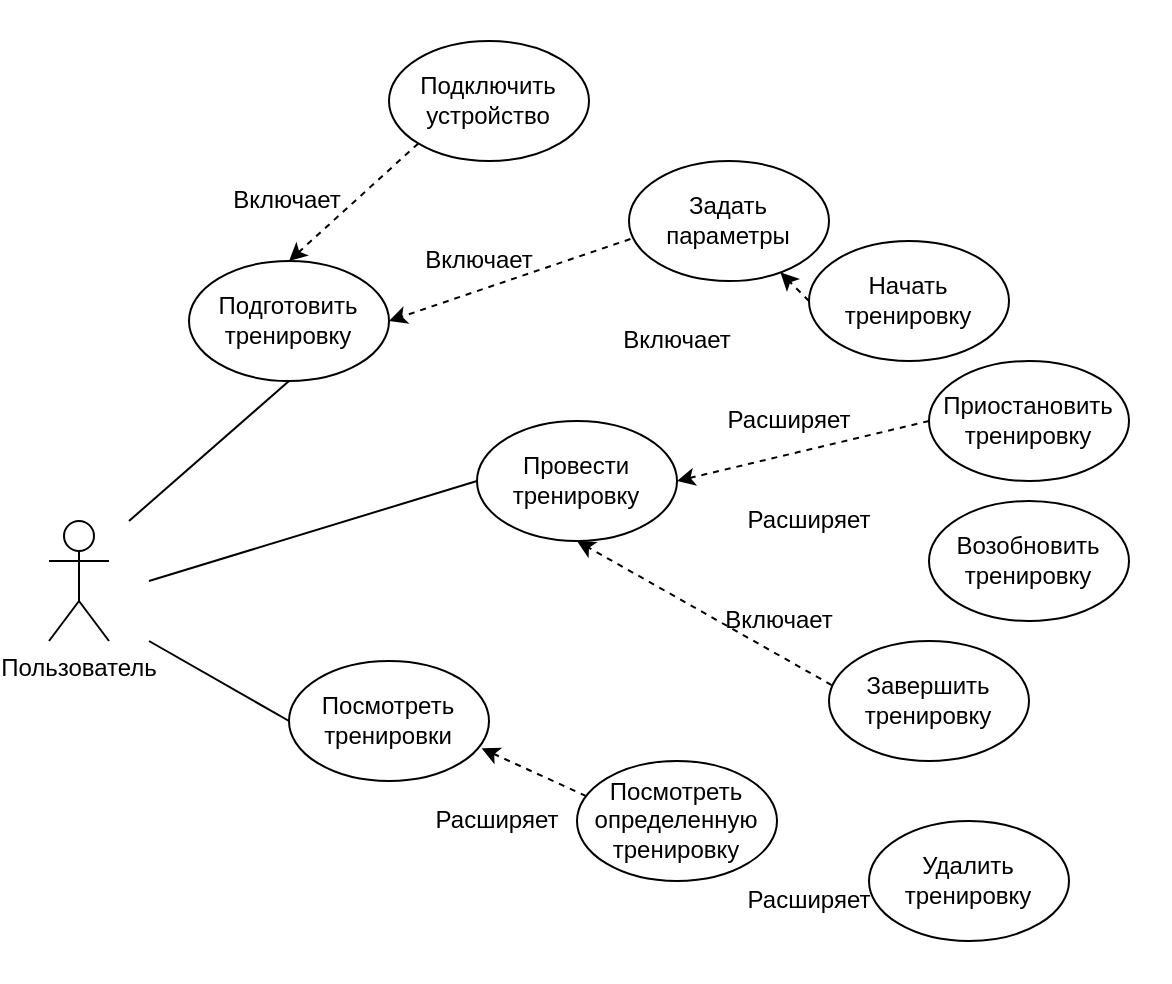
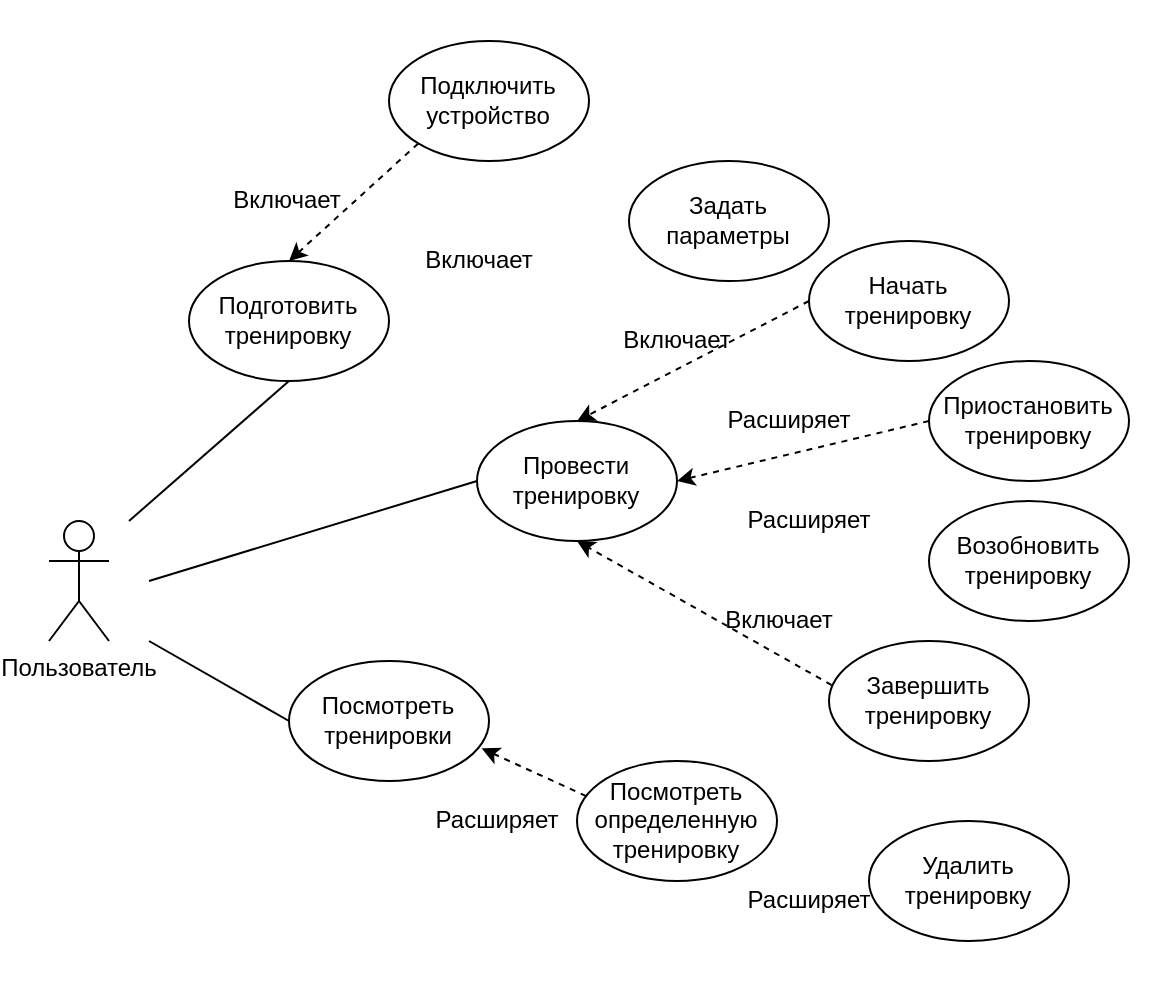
edge "Задать параметры" -> "Подготовить тренировку": removed
edge "Начать тренировку" -> "Задать параметры": now "Начать тренировку" -> "Провести тренировку"
